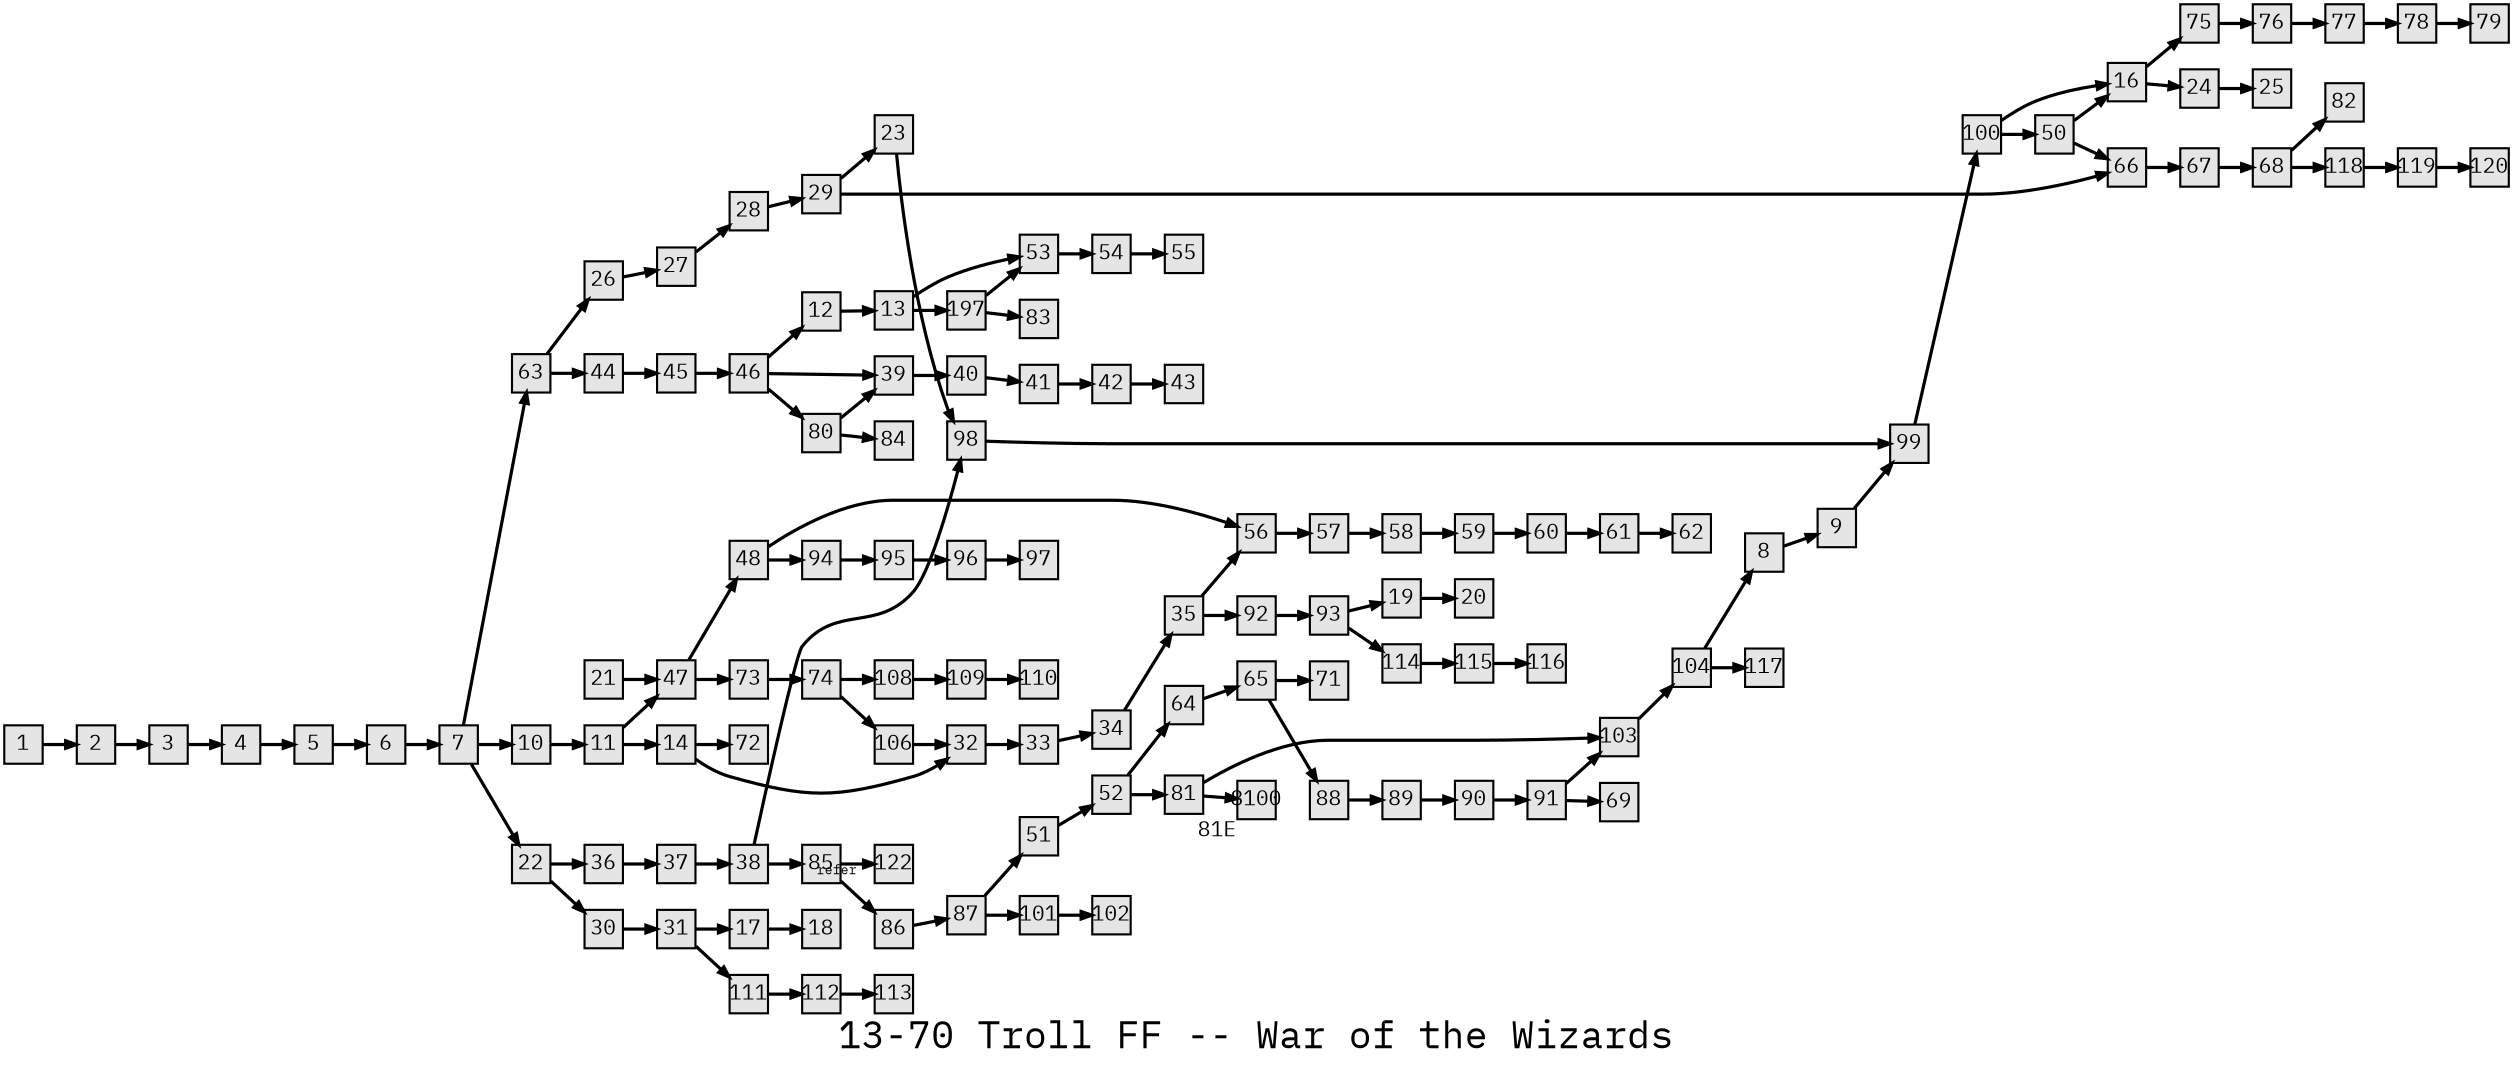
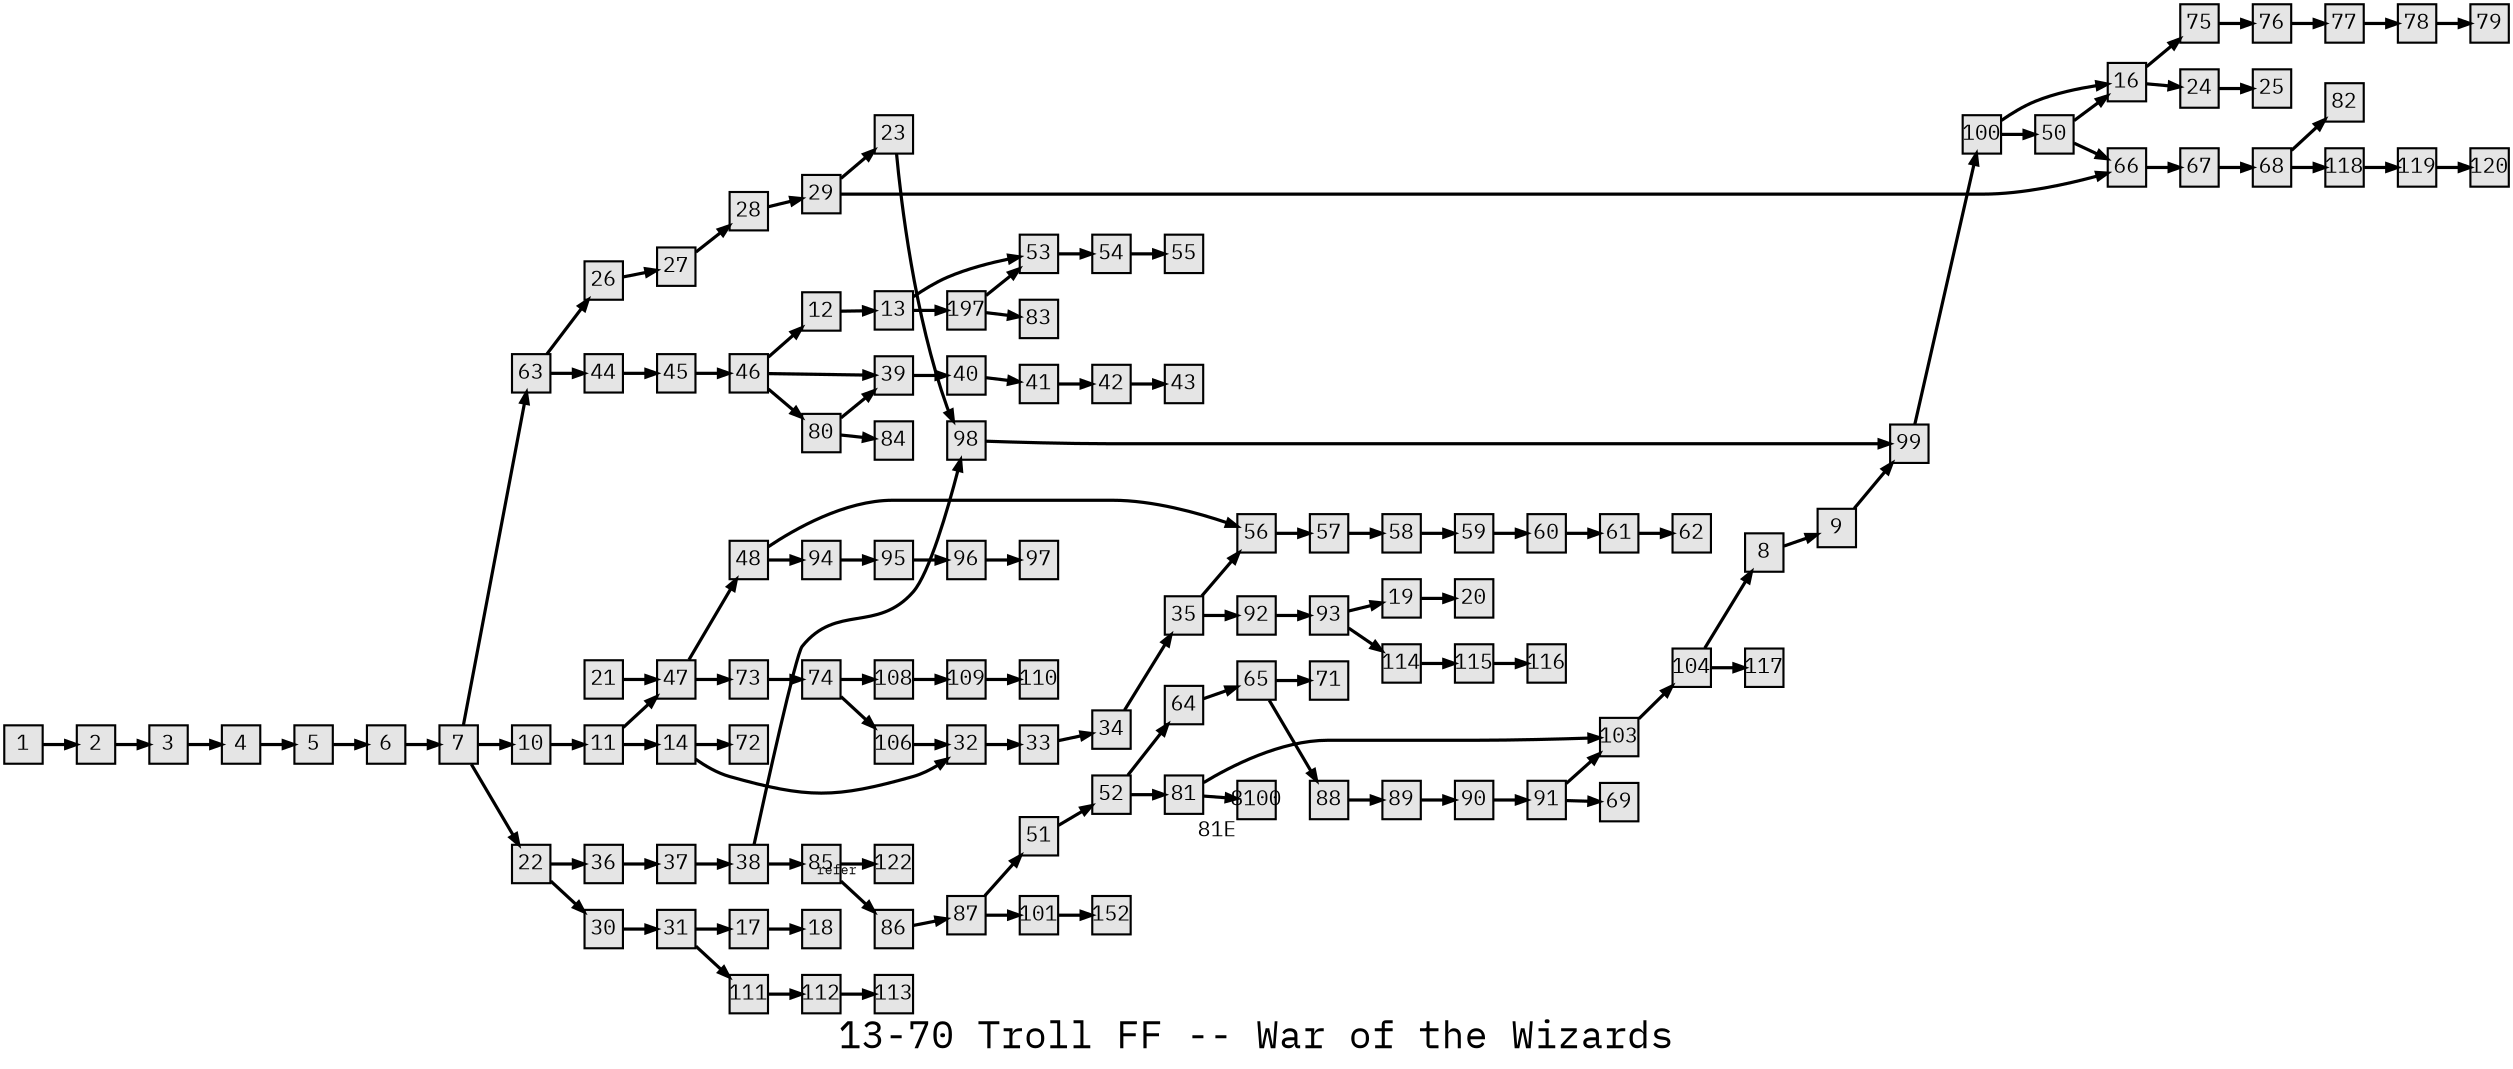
node "102": label "102" -> "152"
